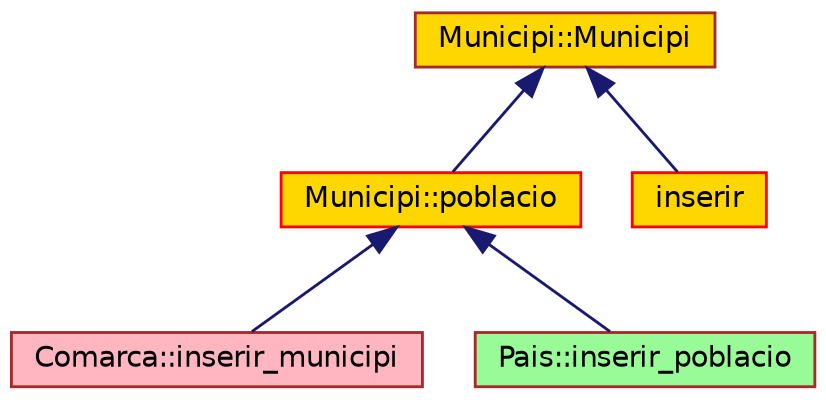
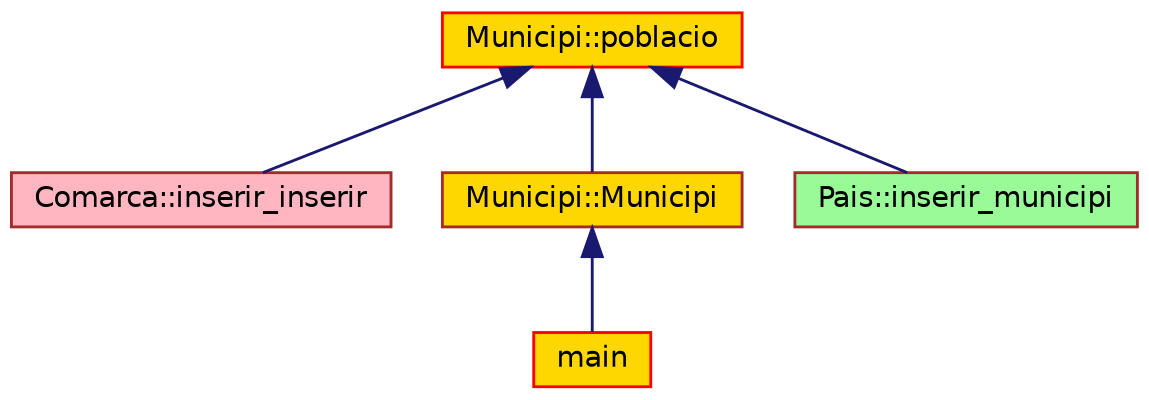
edge "Municipi::poblacio" -> "Municipi::Municipi": reversed
node "inserir": label "inserir" -> "main"
node "Comarca::inserir_municipi": label "Comarca::inserir_municipi" -> "Comarca::inserir_inserir"
node "Pais::inserir_poblacio": label "Pais::inserir_poblacio" -> "Pais::inserir_municipi"
